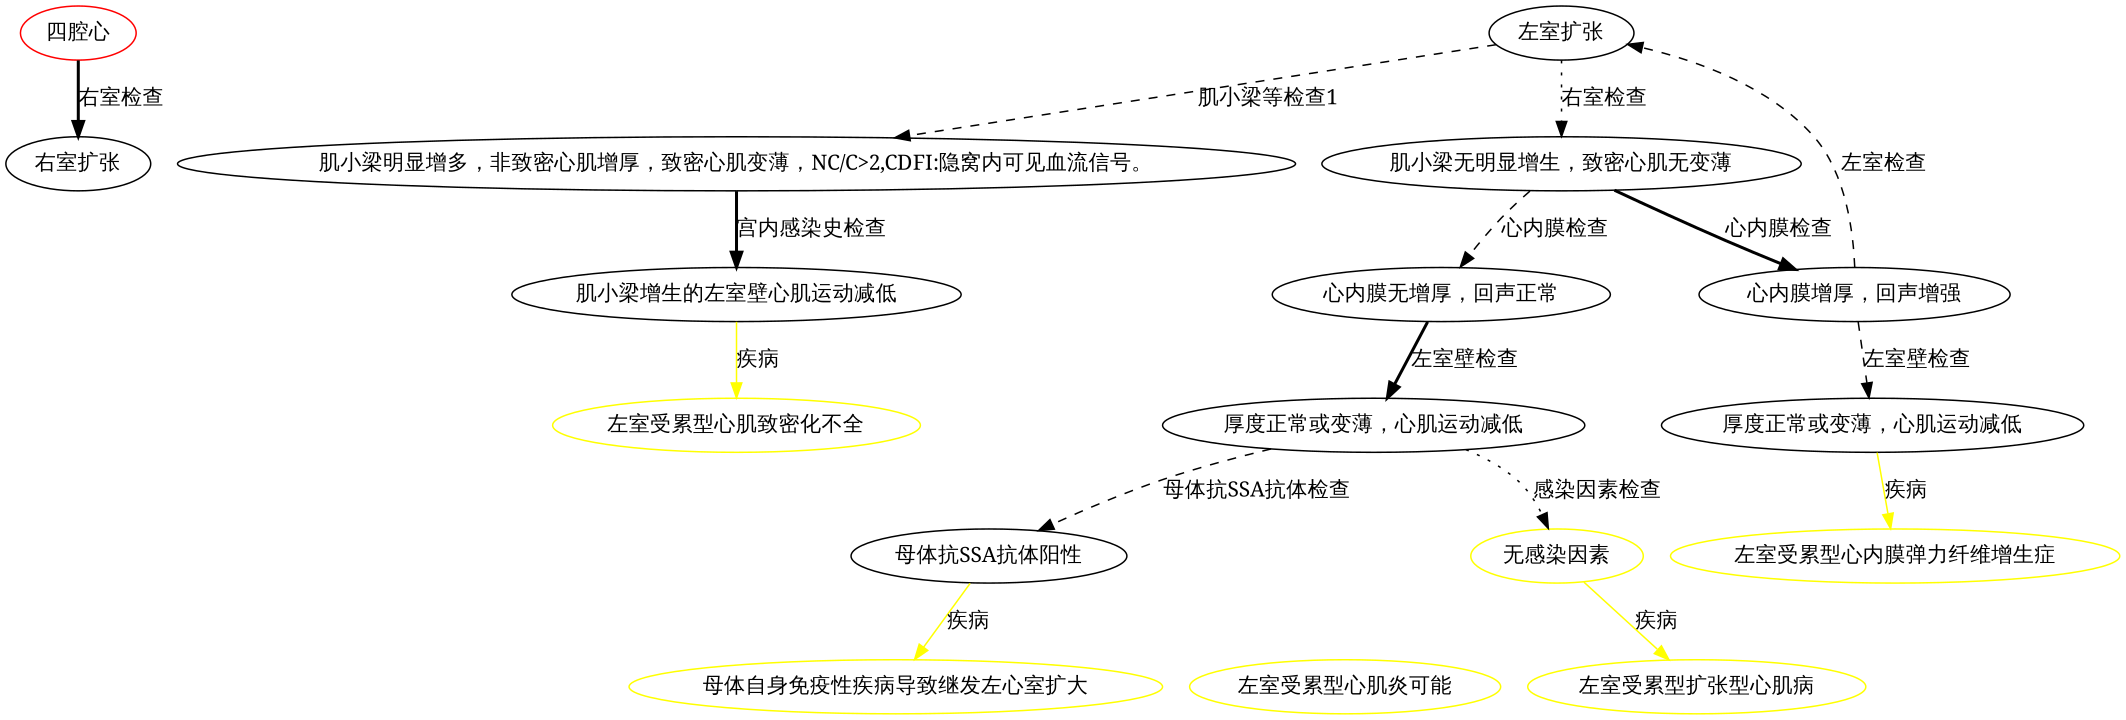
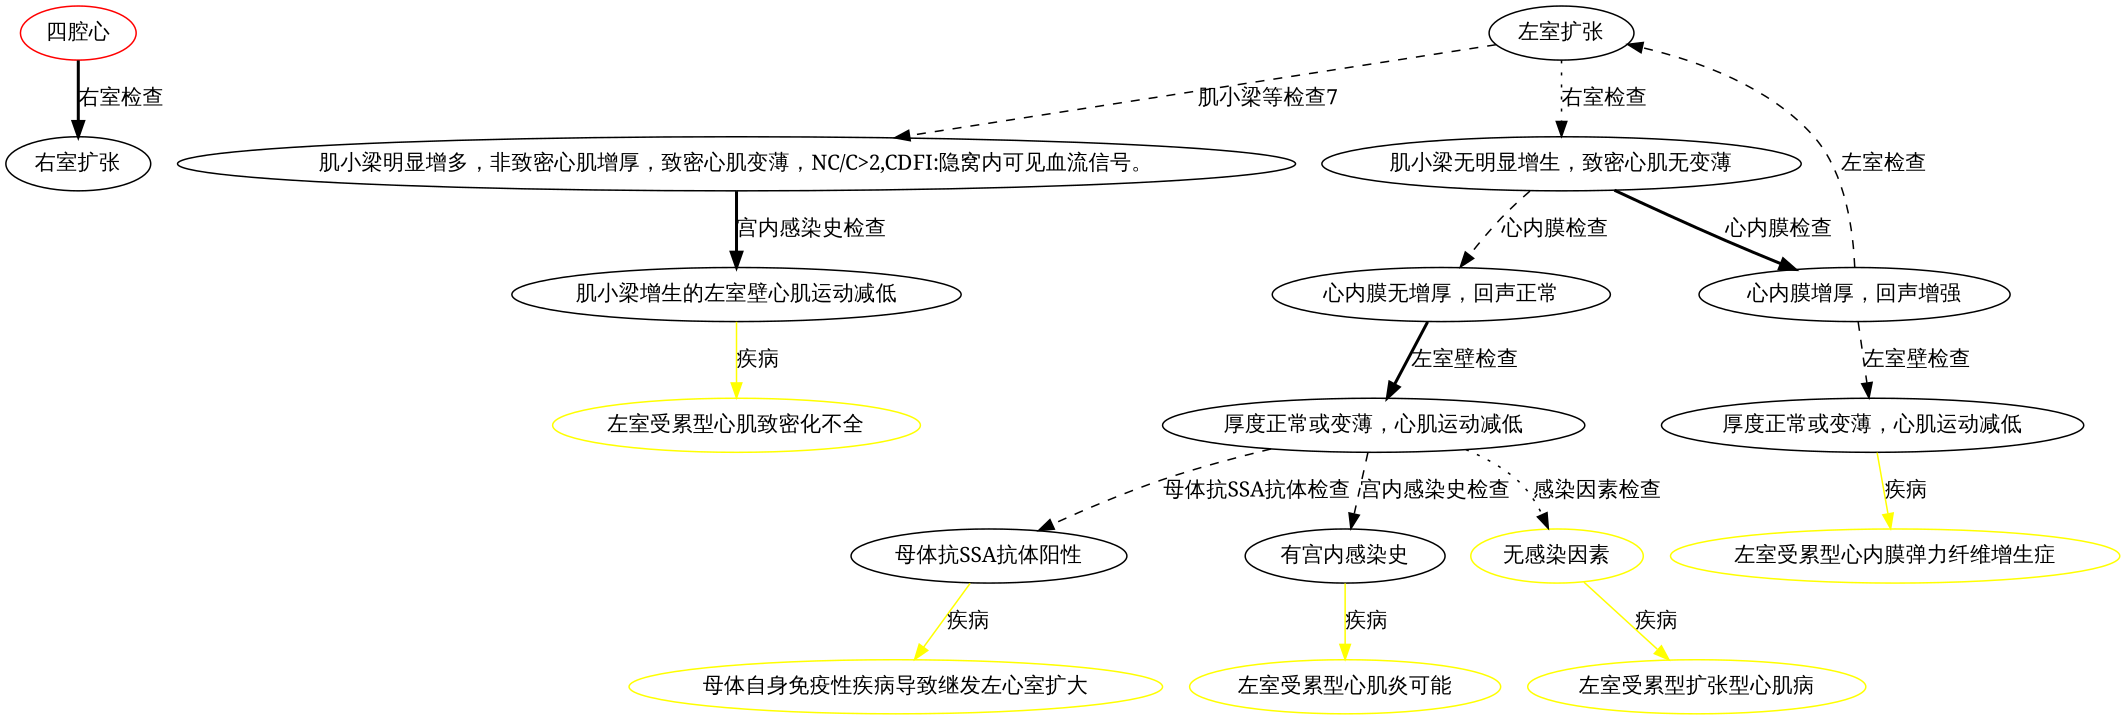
edge "左室扩张" -> "肌小梁明显增多，非致密心肌增厚，致密心肌变薄，NC/C>2,CDFI:隐窝内可见血流信号。": label "肌小梁等检查1" -> "肌小梁等检查7"
node "有宫内感染史": added
